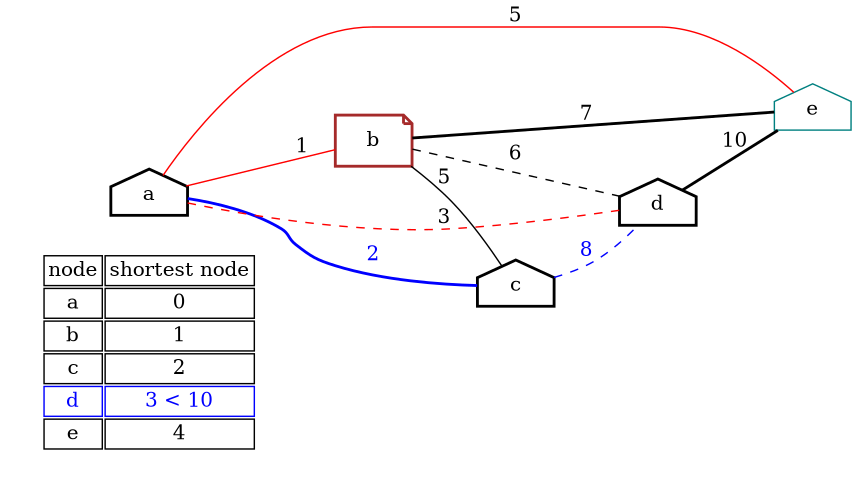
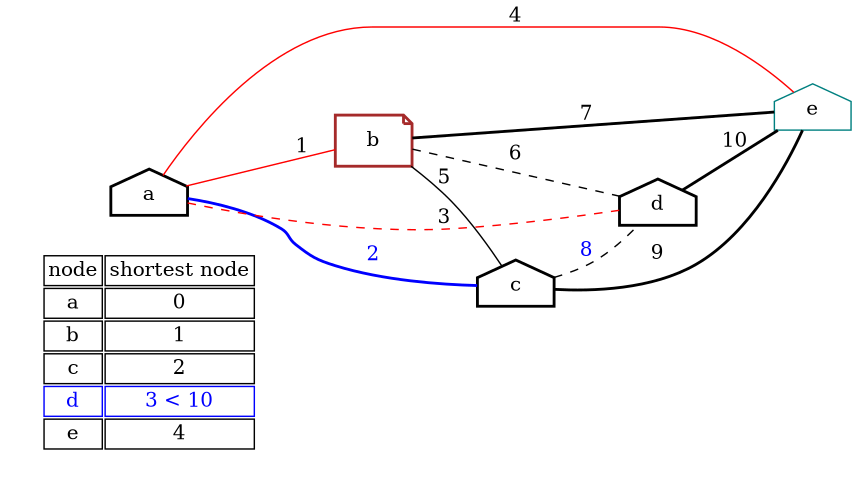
edge "e" -- "a": label "5" -> "4"
edge "e" -- "c": added, label "9"
edge "d" -- "c": color blue -> black
